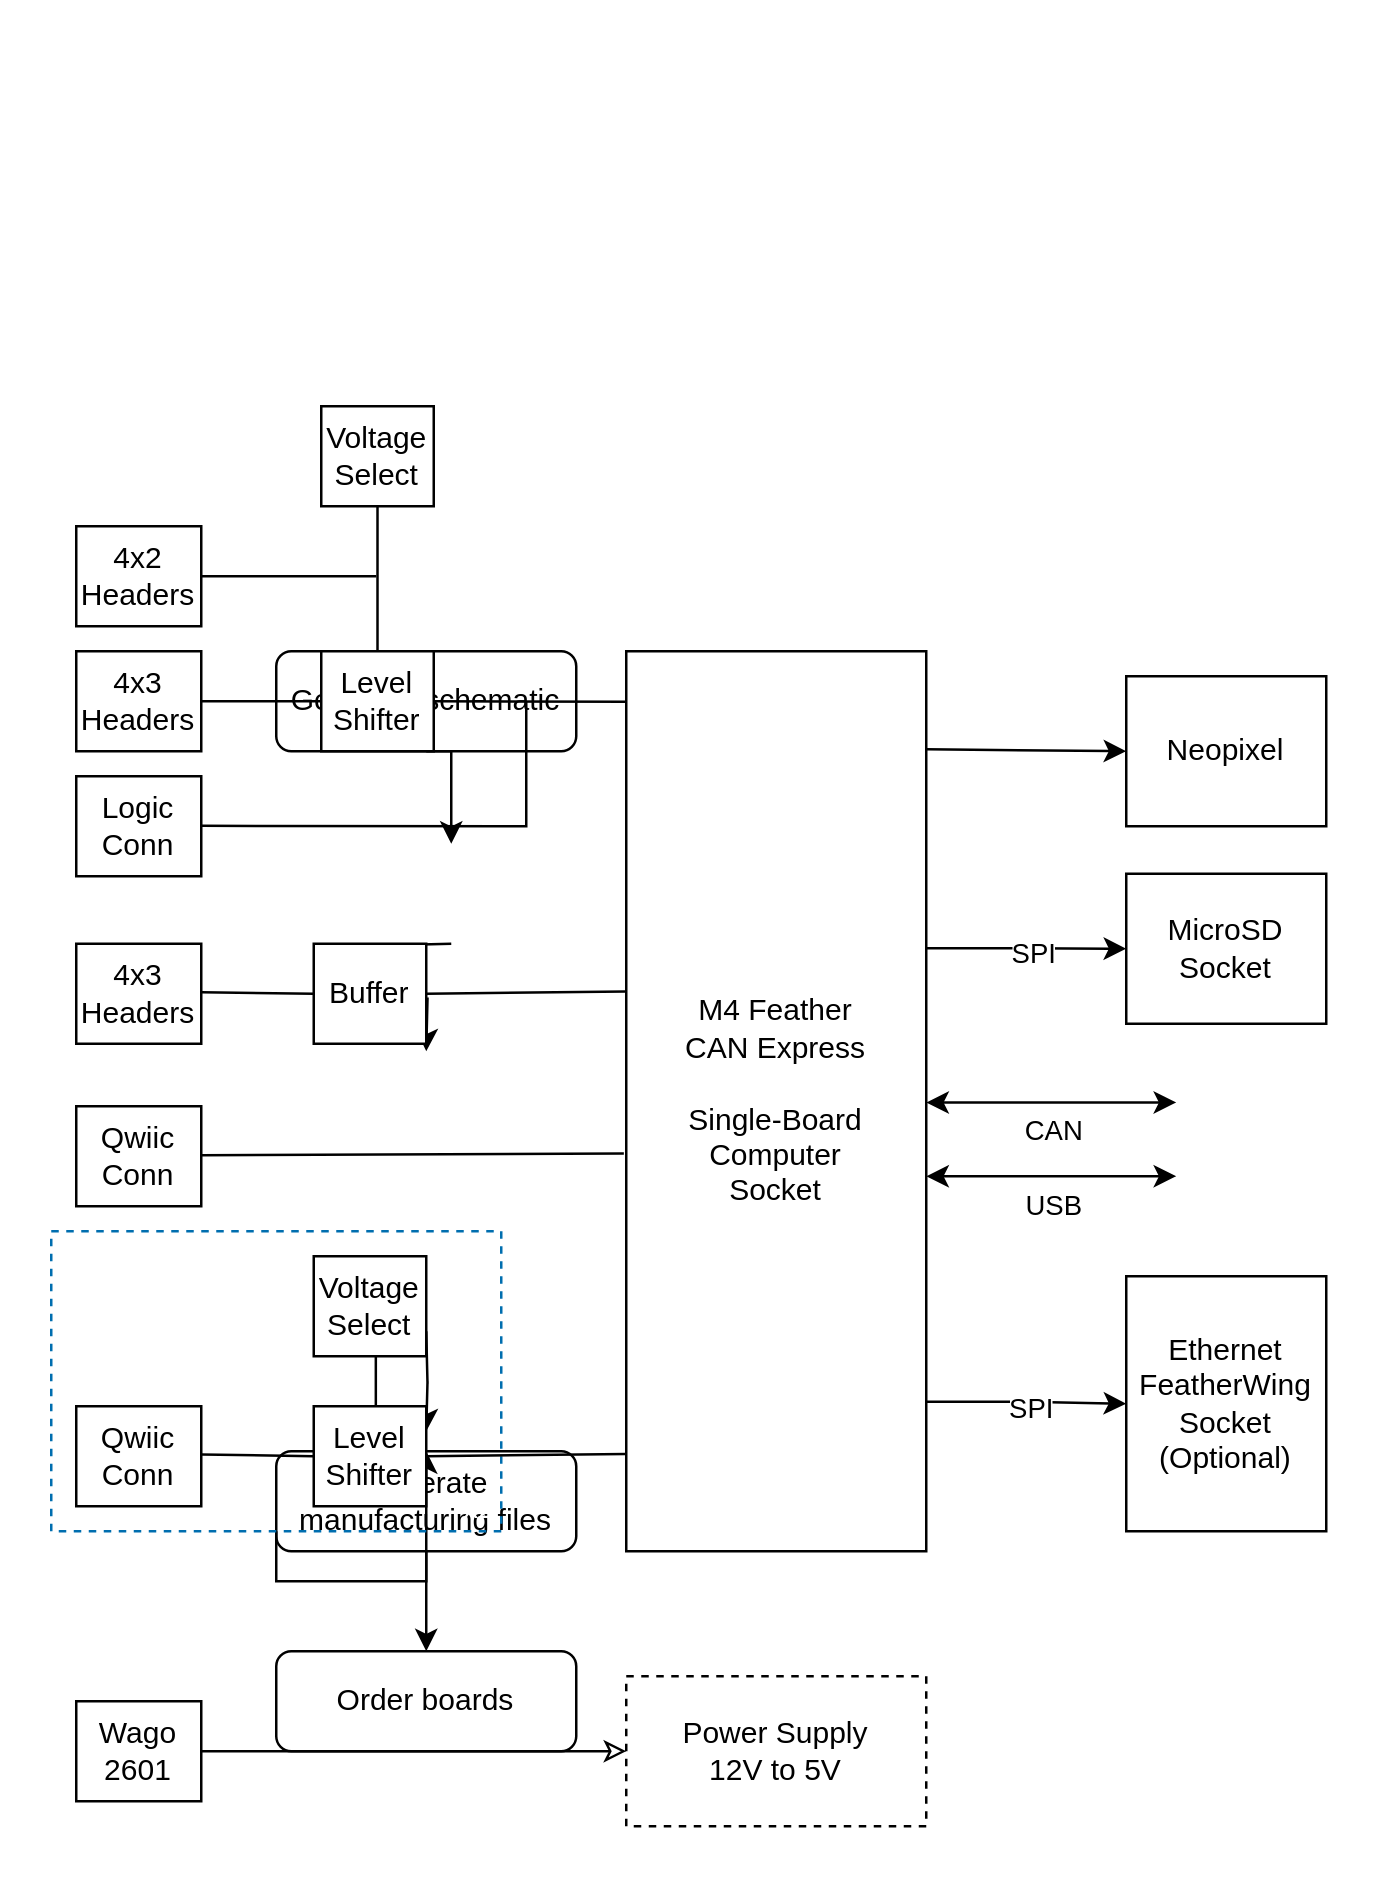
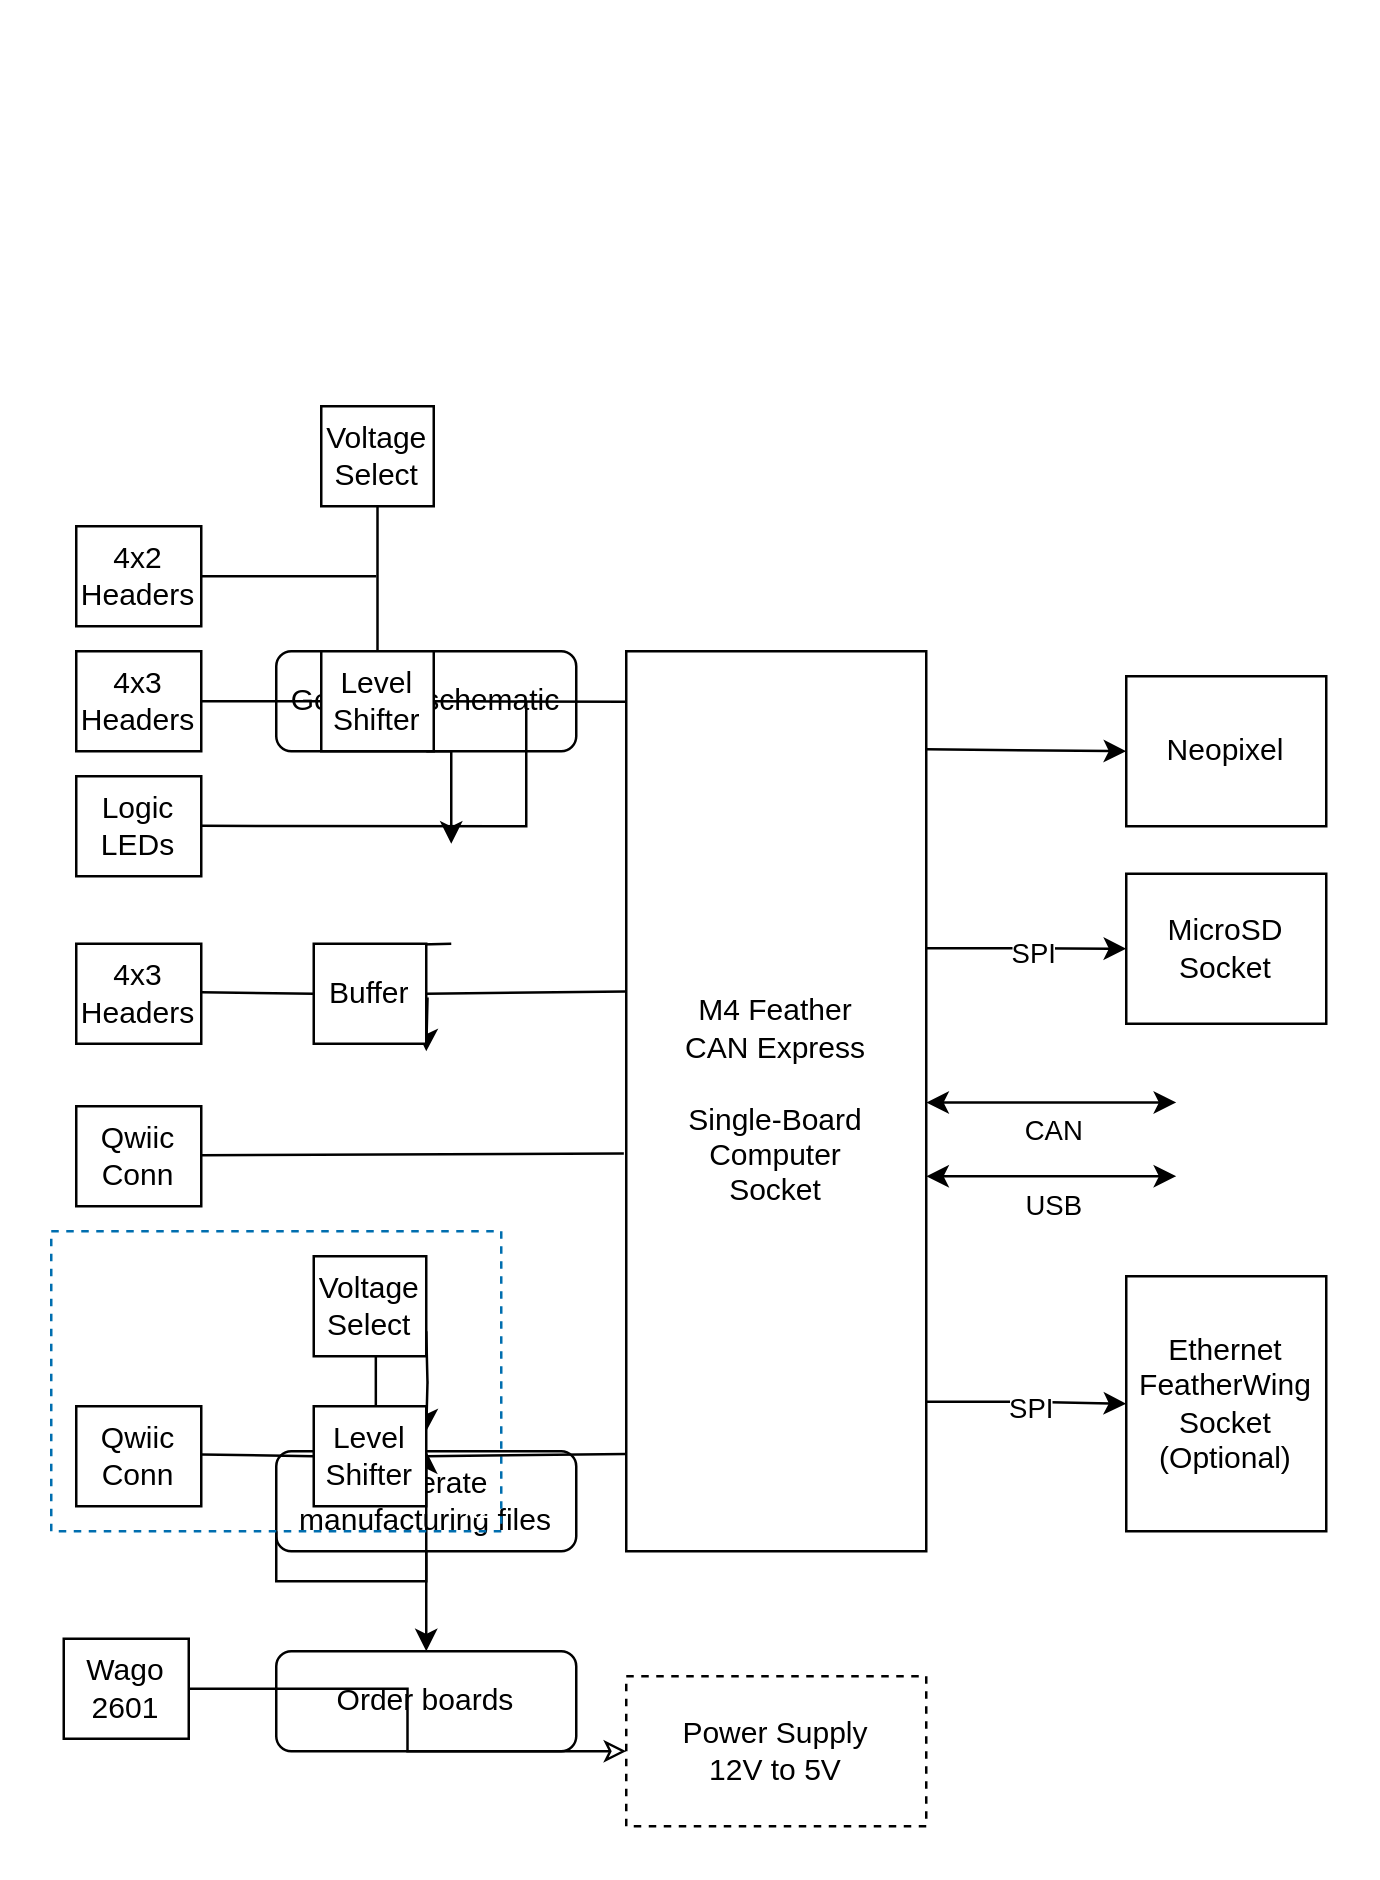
node "Logic Conn": label "Logic Conn" -> "Logic LEDs"
node "Wago 2601": moved (139, 1751) -> (126, 1689)
